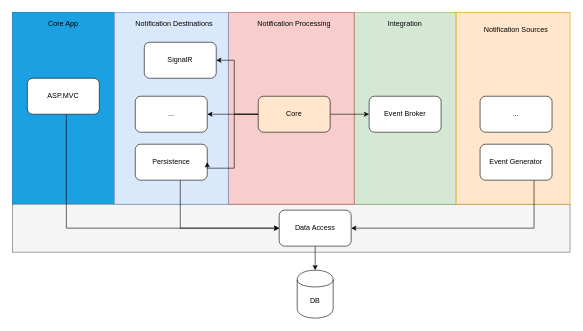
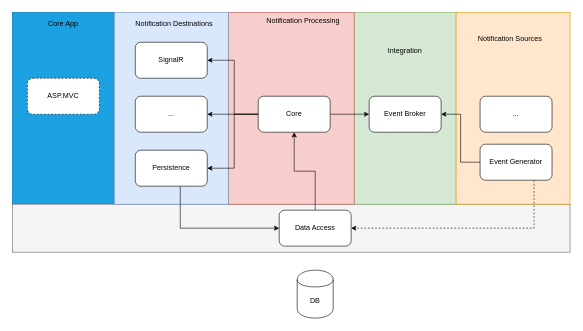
node "Notification Processing": moved (294, 24) -> (303, 21)
node "Integration": moved (405, 24) -> (405, 51)
node "Notification Sources": moved (516, 30) -> (510, 39)
node "SignalR": moved (180, 60) -> (171, 60)
node "ASP.MVC": style solid -> dashed
node "Core": fillcolor #ffe6cc -> #ffffff
edge "Event Generator" -> "Event Broker": added
node "Persistence": moved (171, 162) -> (171, 168)
edge "ASP.MVC" -> "Data Access": removed
edge "Event Generator" -> "Data Access": style solid -> dashed
edge "Data Access" -> "DB": now "Data Access" -> "Core"
